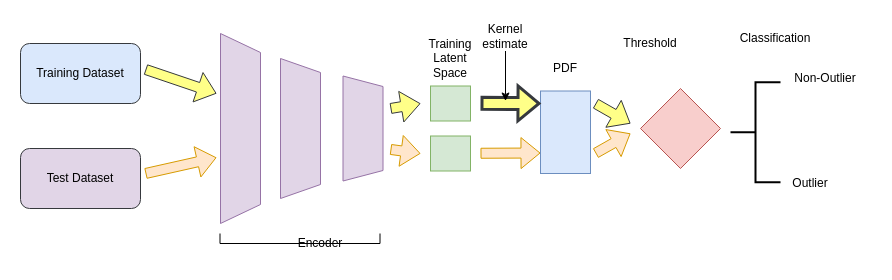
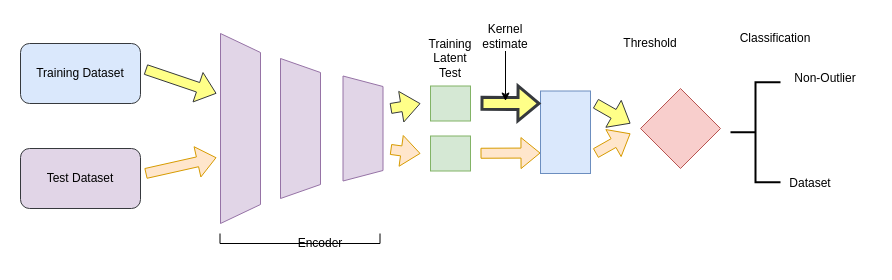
node "Training Latent Space": label "Training Latent Space" -> "Training Latent Test"
node "PDF": removed
node "Outlier": label "Outlier" -> "Dataset"
